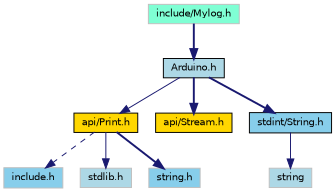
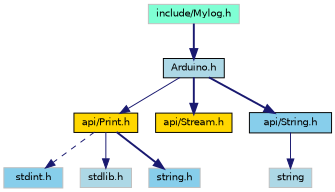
node "stdint/String.h": label "stdint/String.h" -> "api/String.h"
node "include.h": label "include.h" -> "stdint.h"
